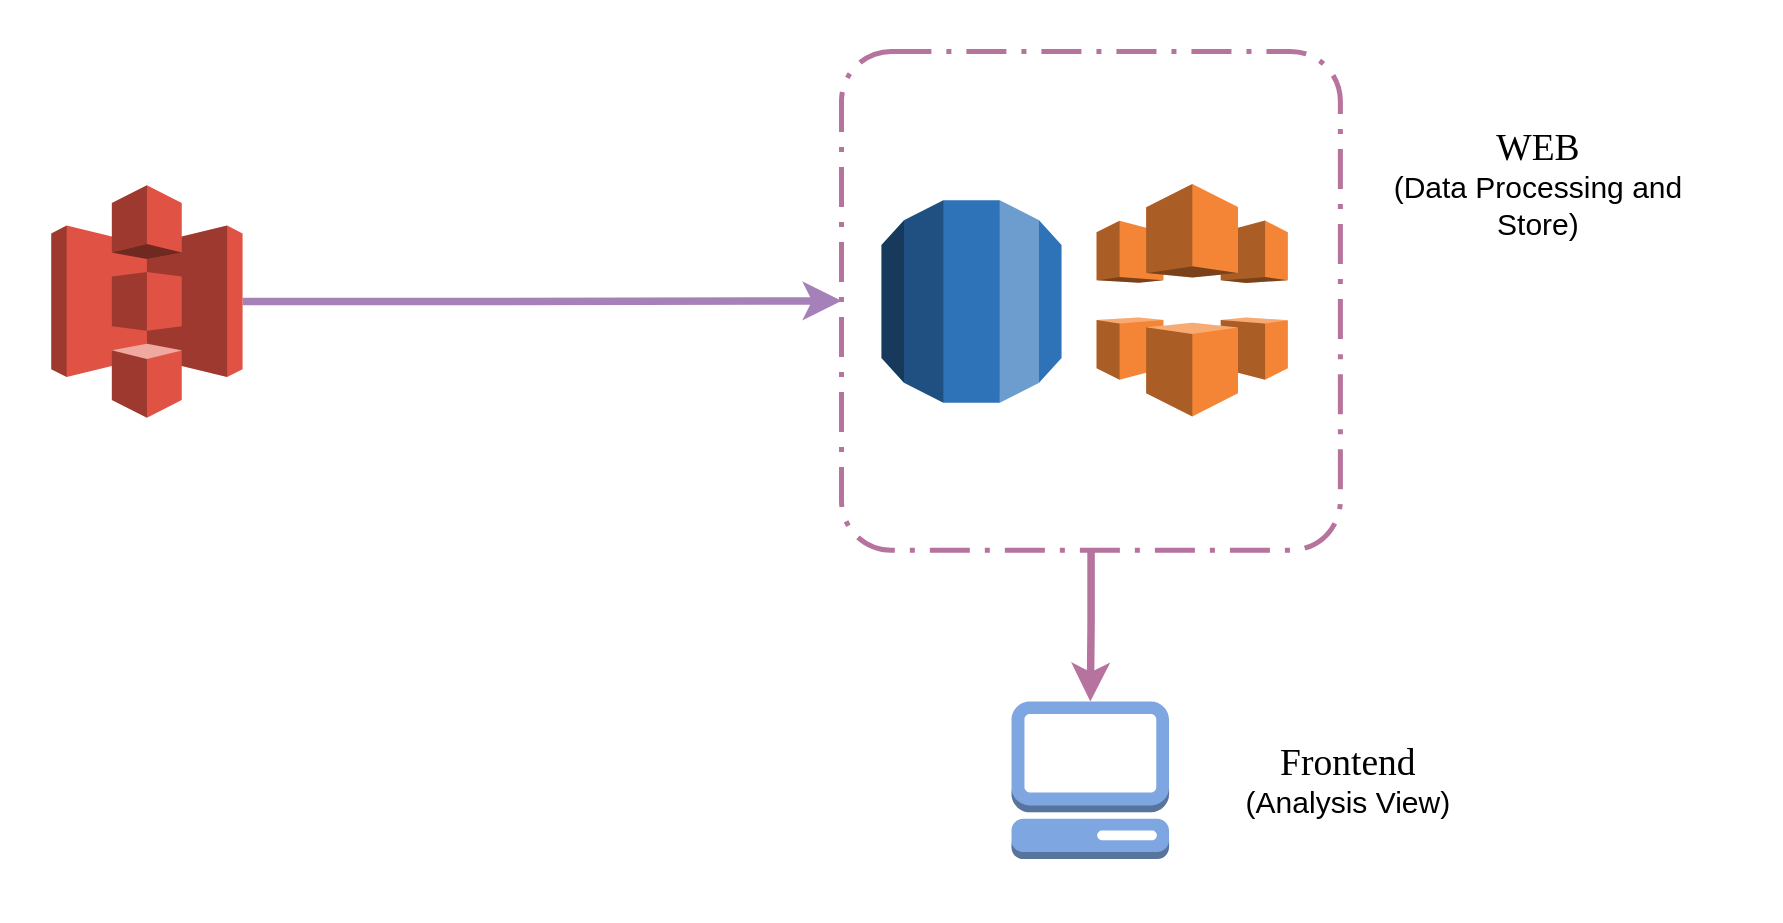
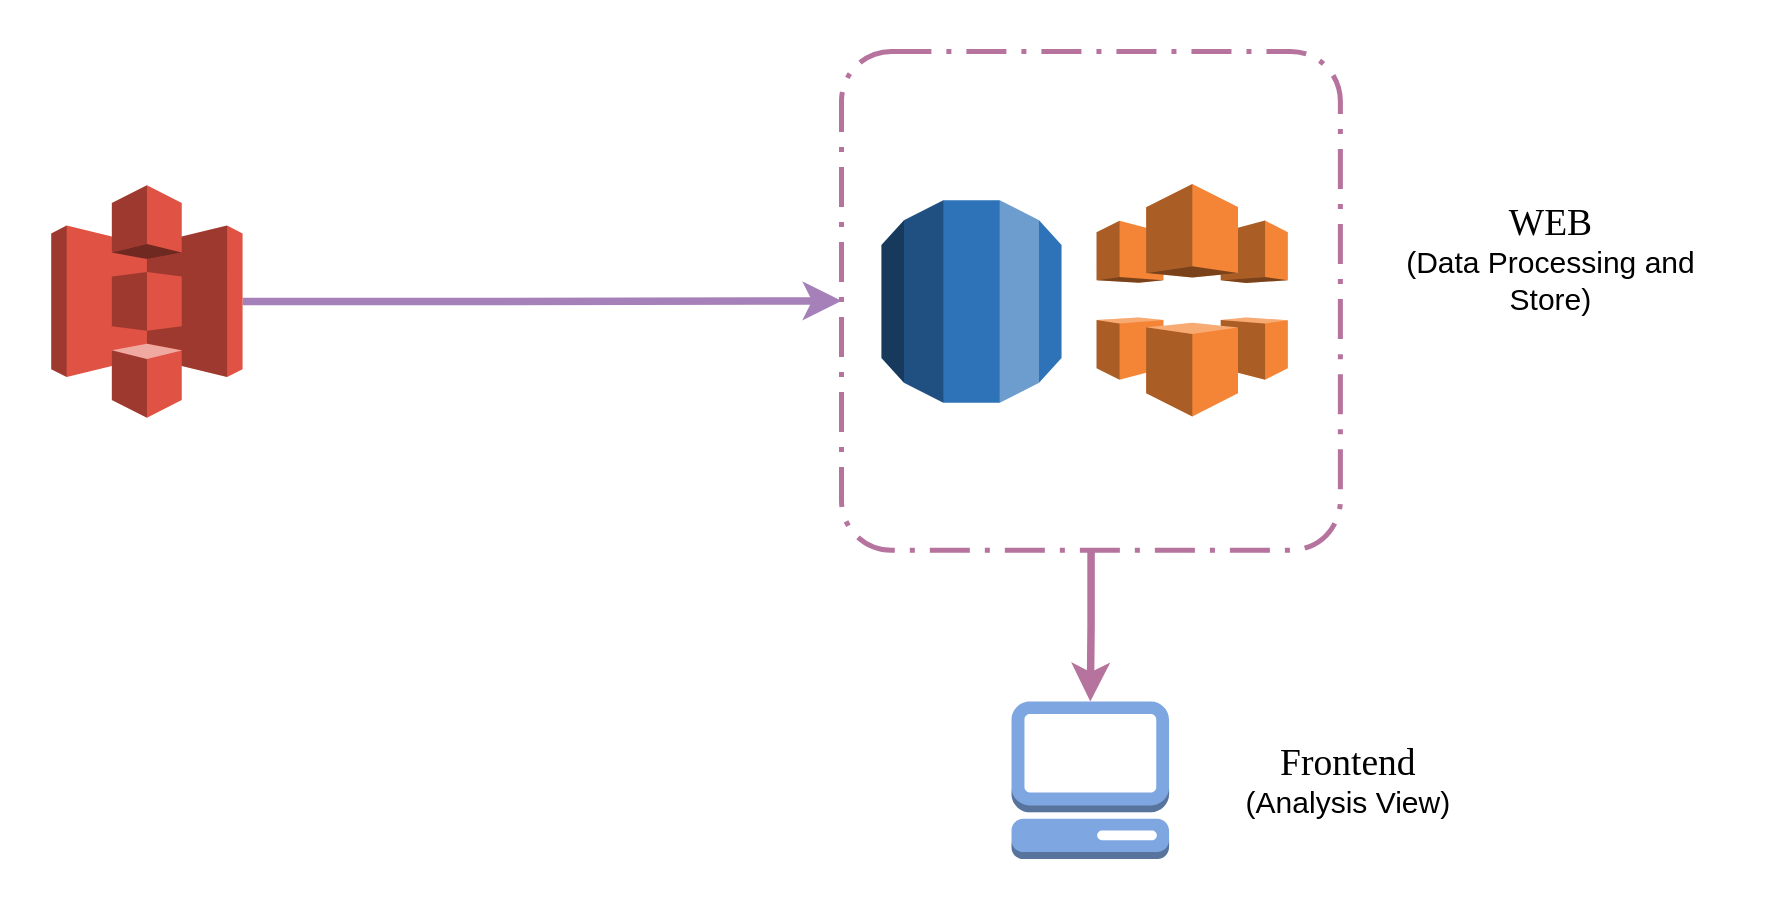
node "WEB (Data Processing and Store)": moved (1539, 184) -> (1551, 259)
